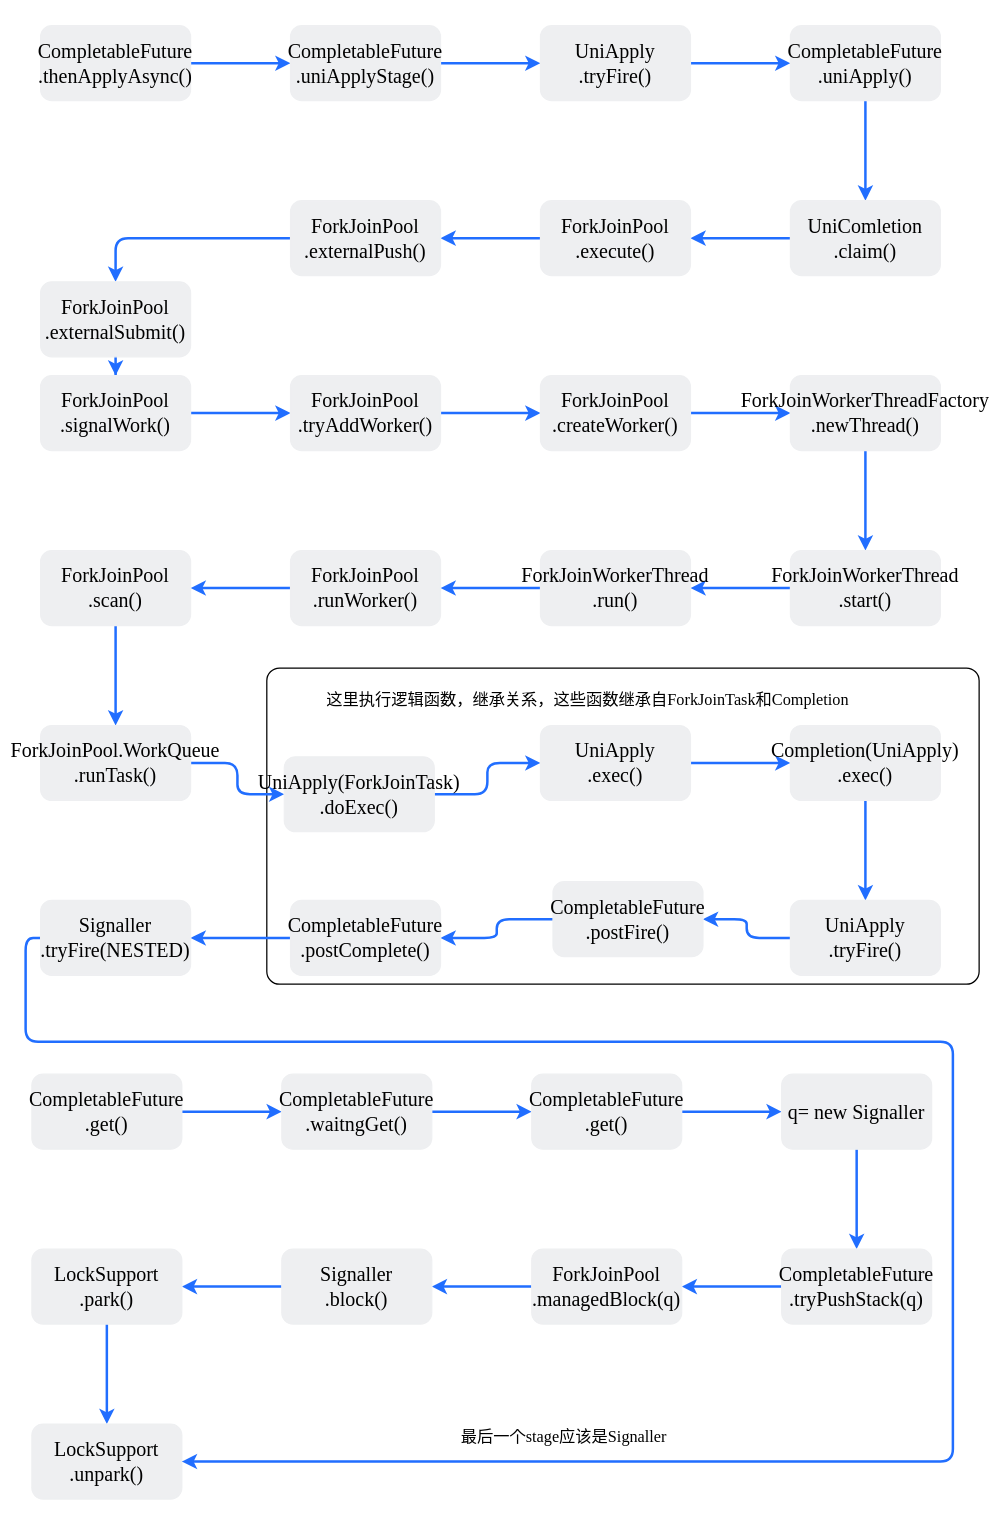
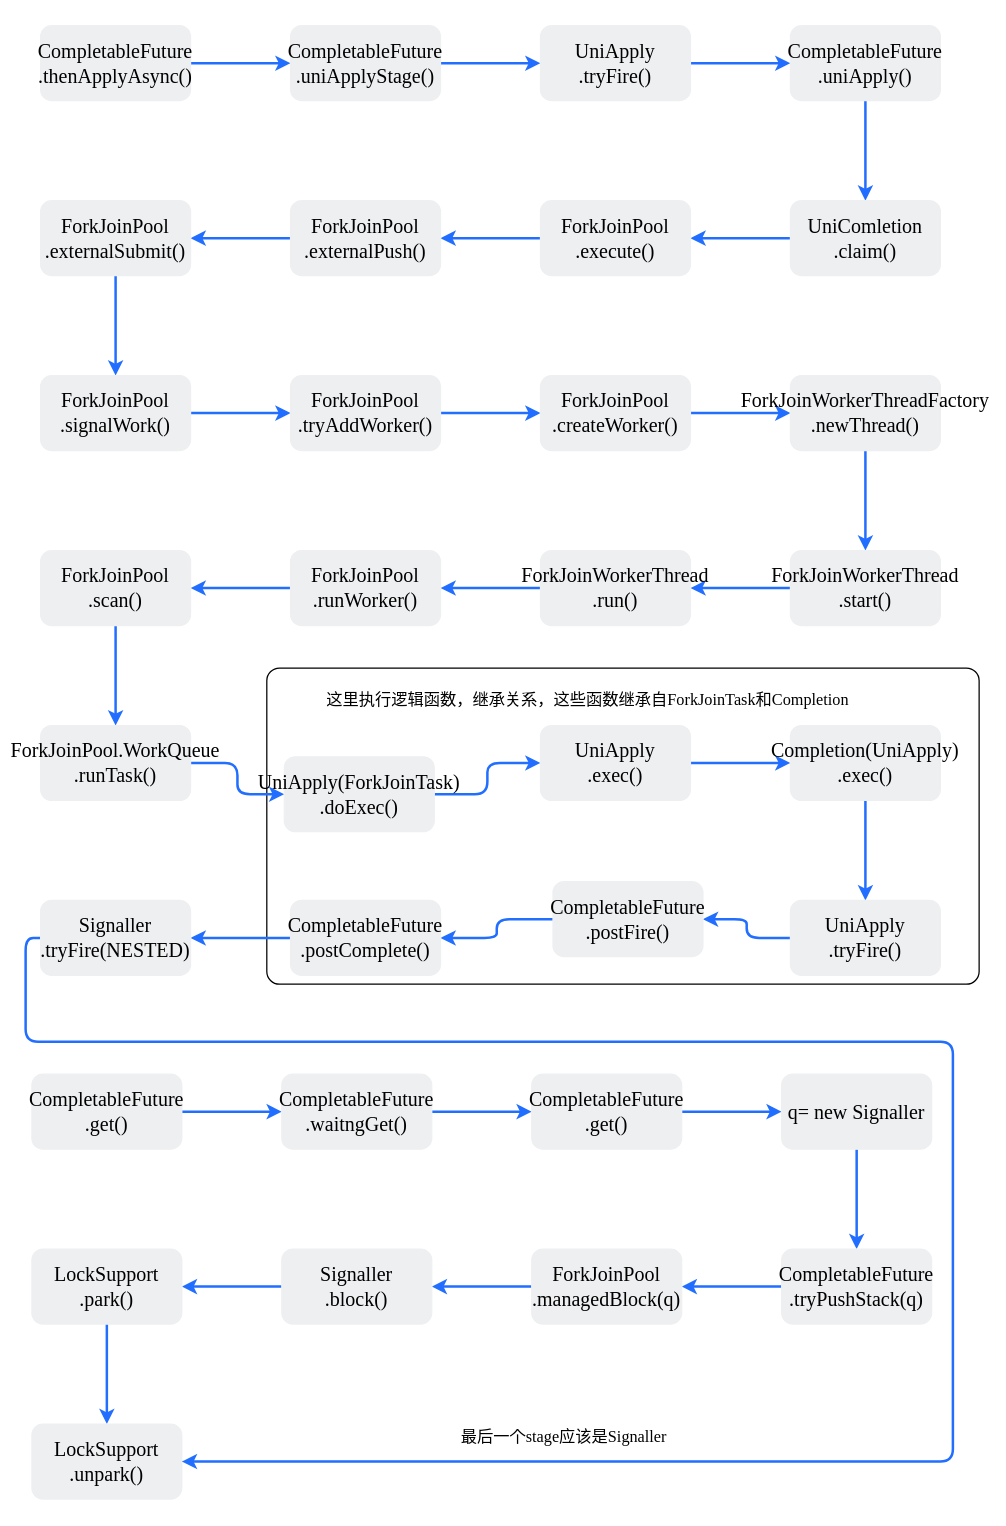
node "ForkJoinPool .externalSubmit()": moved (116, 319) -> (116, 238)
